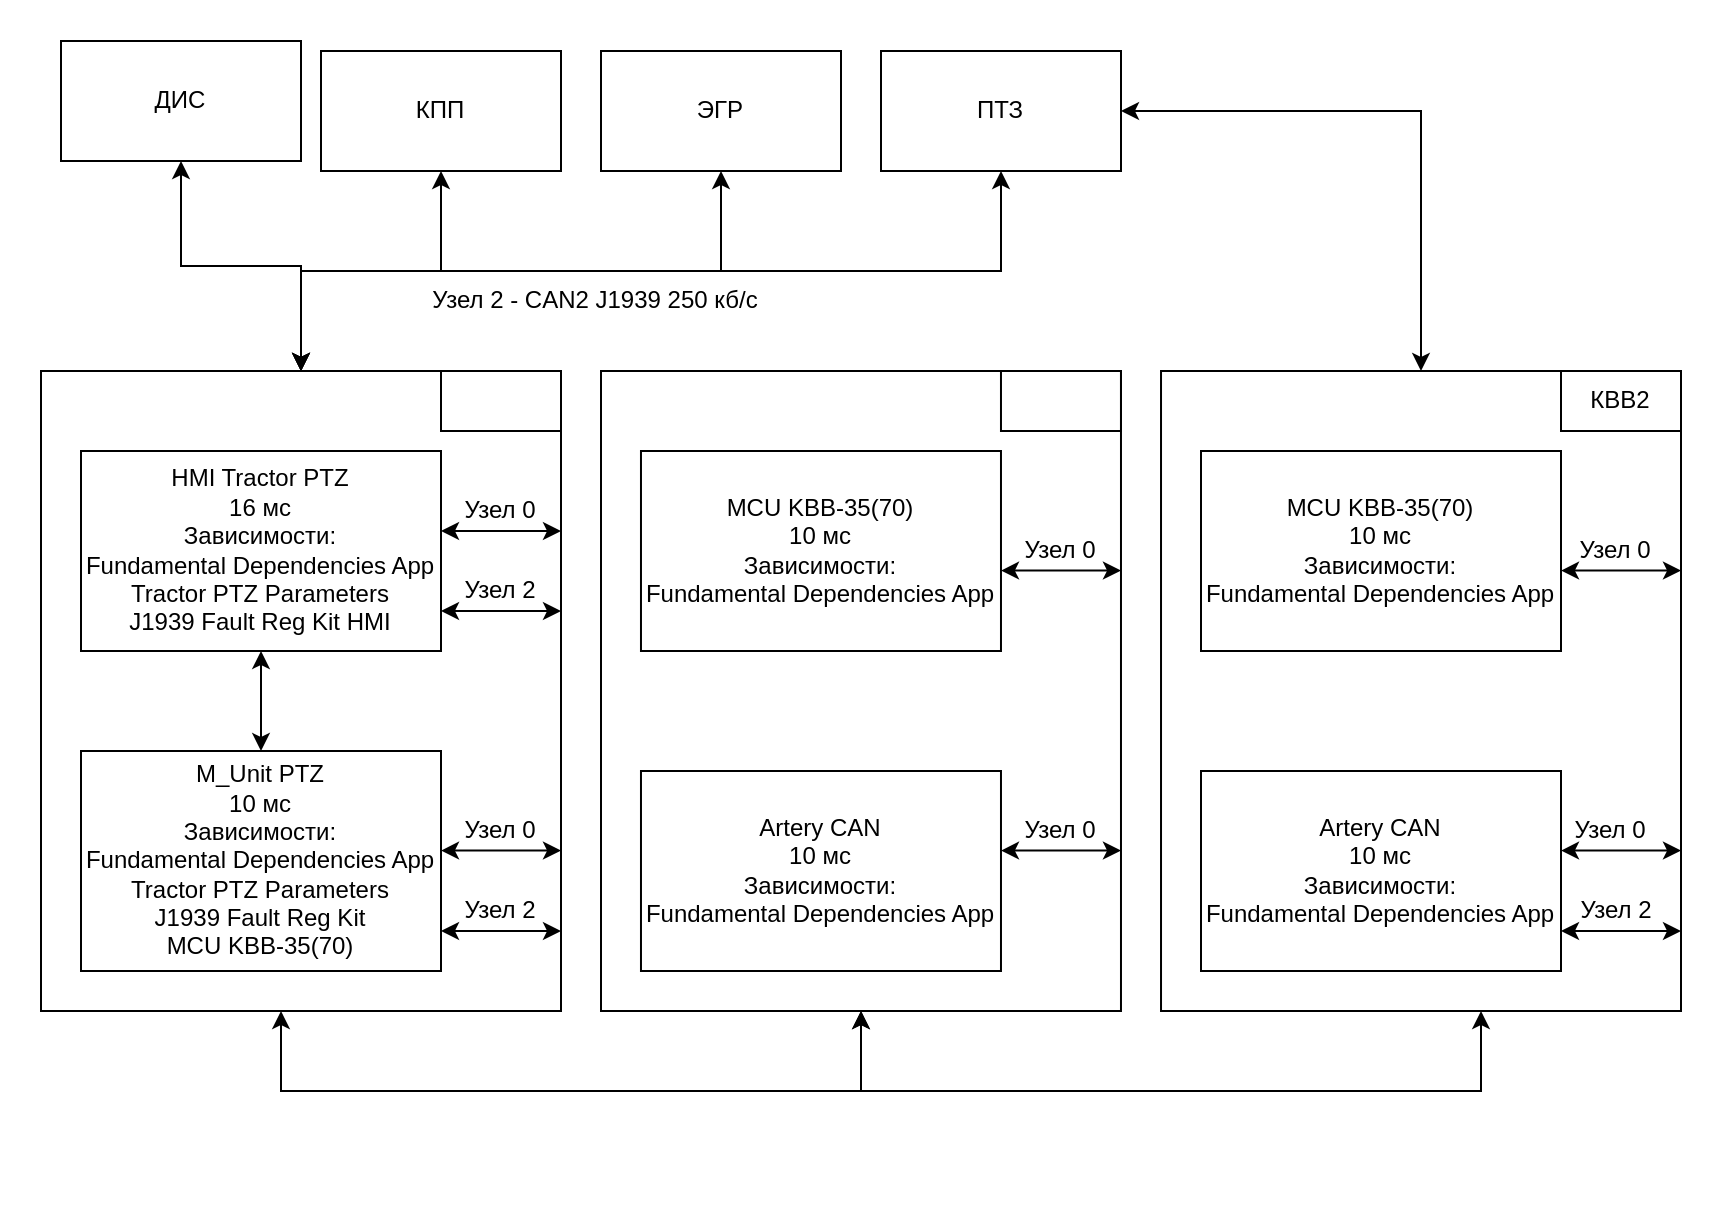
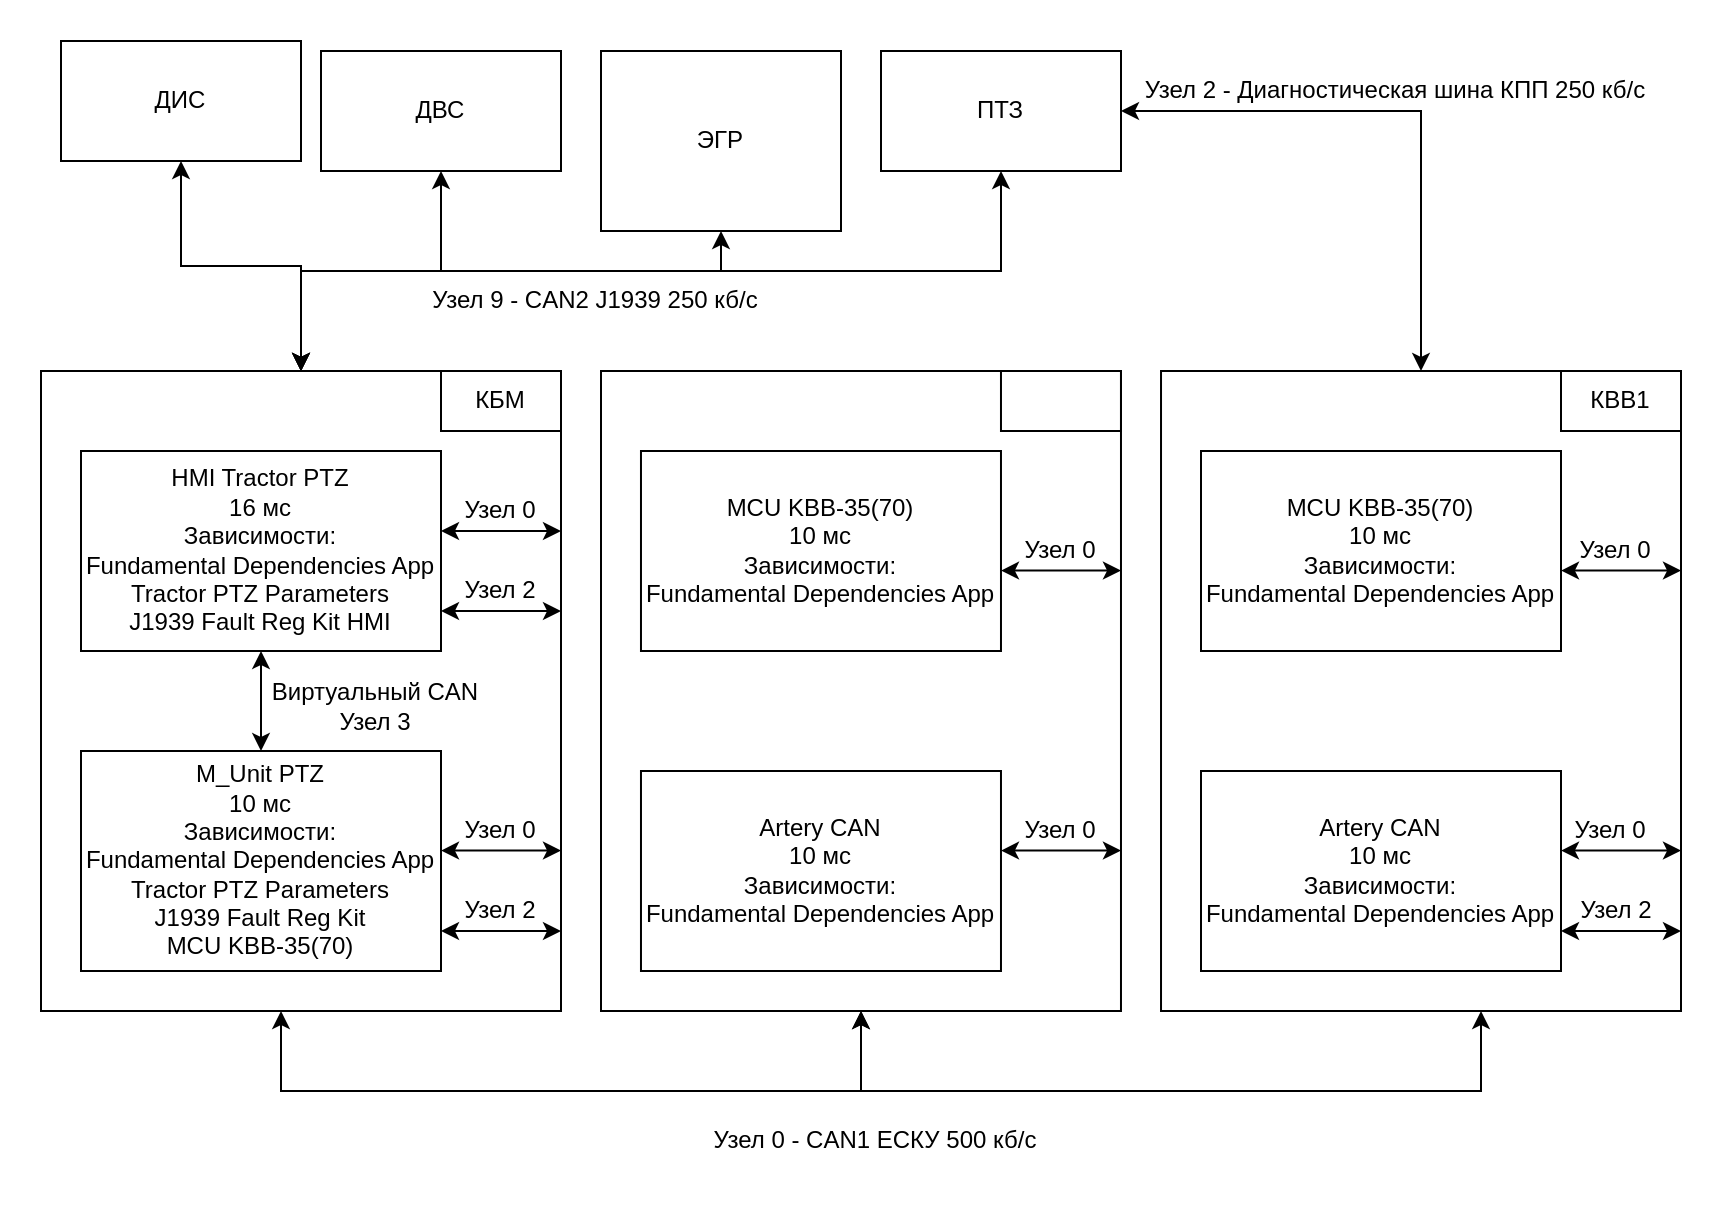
node "Узел 2 - Диагностическая шина КПП 250 кб/с": added
node "КПП": label "КПП" -> "ДВС"
node "ЭГР": size 240x120 -> 240x180
node "Узел 2 - CAN2 J1939 250 кб/с": label "Узел 2 - CAN2 J1939 250 кб/с" -> "Узел 9 - CAN2 J1939 250 кб/с"
node "КБМ": added
node "КВВ2": label "КВВ2" -> "КВВ1"
node "Виртуальный CAN Узел 3": added
node "Узел 0 - CAN1 ЕСКУ 500 кб/с": added
